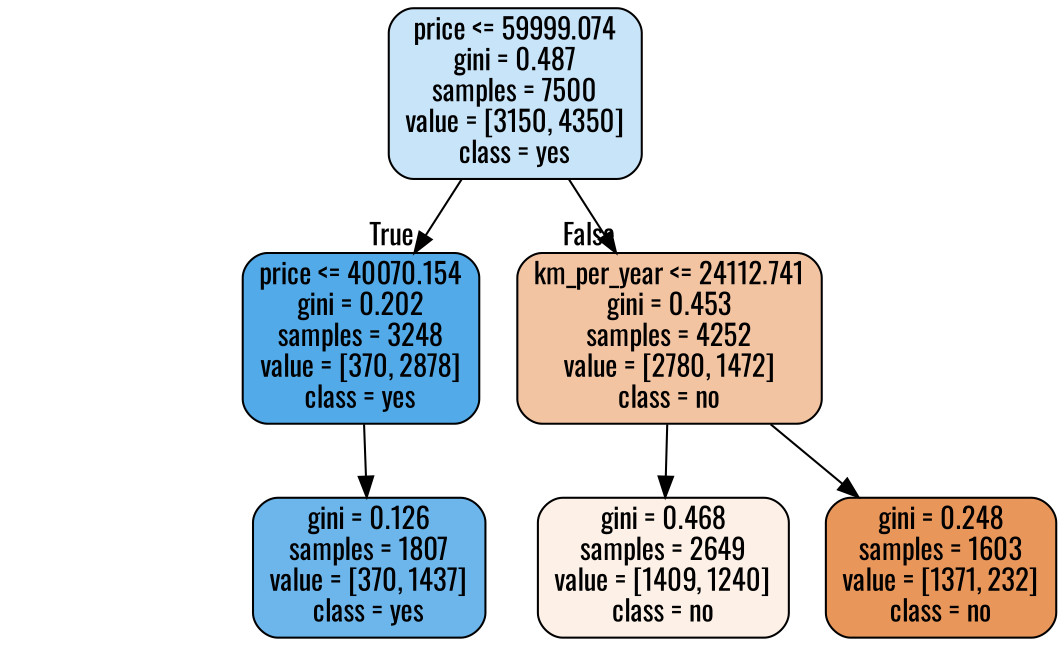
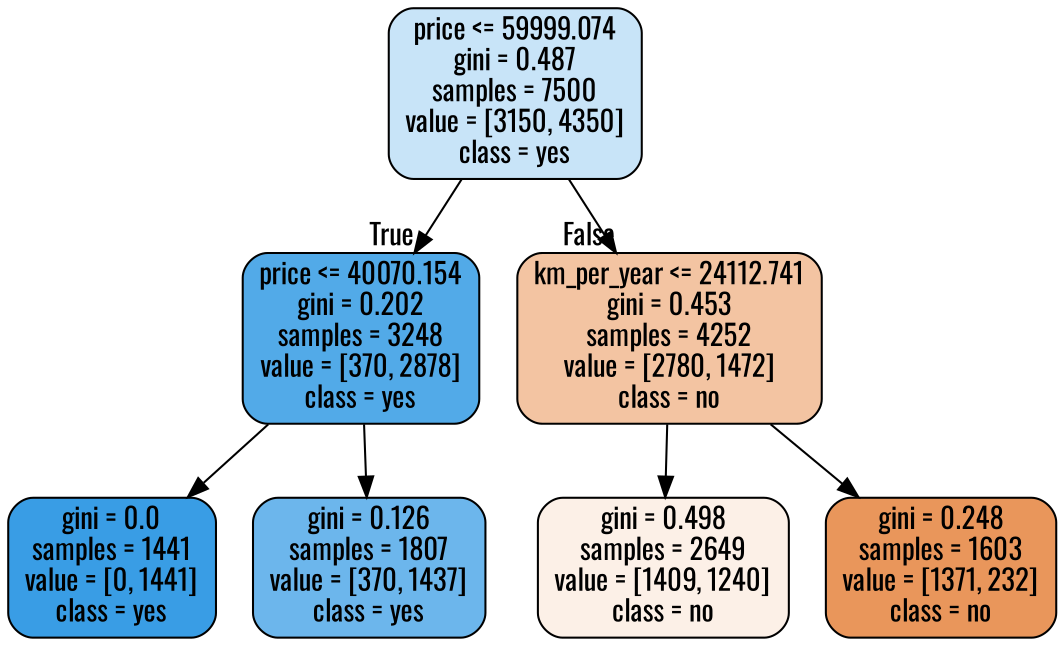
node "gini = 0.0 samples = 1441 value = [0, 1441] class = yes": added
node "gini = 0.468 samples = 2649 value = [1409, 1240] class = no": label "gini = 0.468 samples = 2649 value = [1409, 1240] class = no" -> "gini = 0.498 samples = 2649 value = [1409, 1240] class = no"
